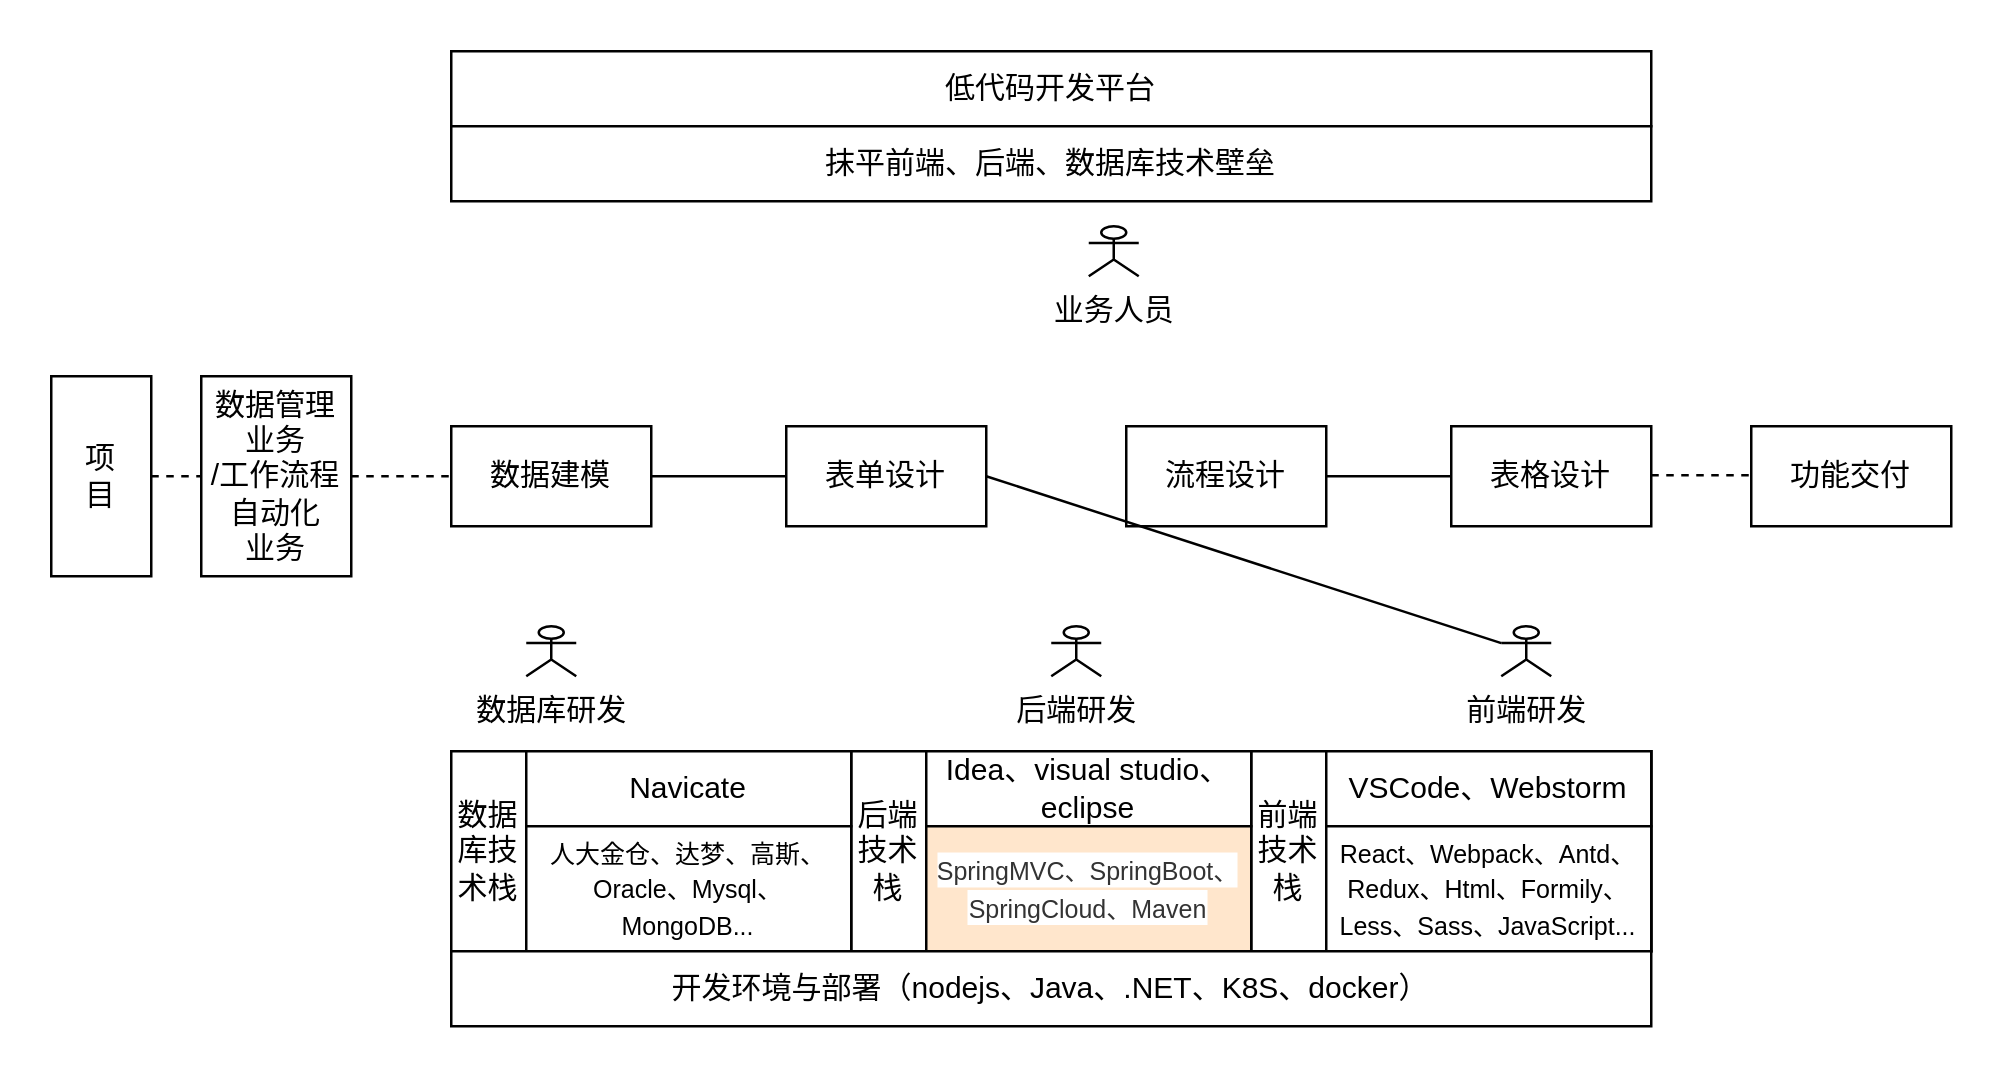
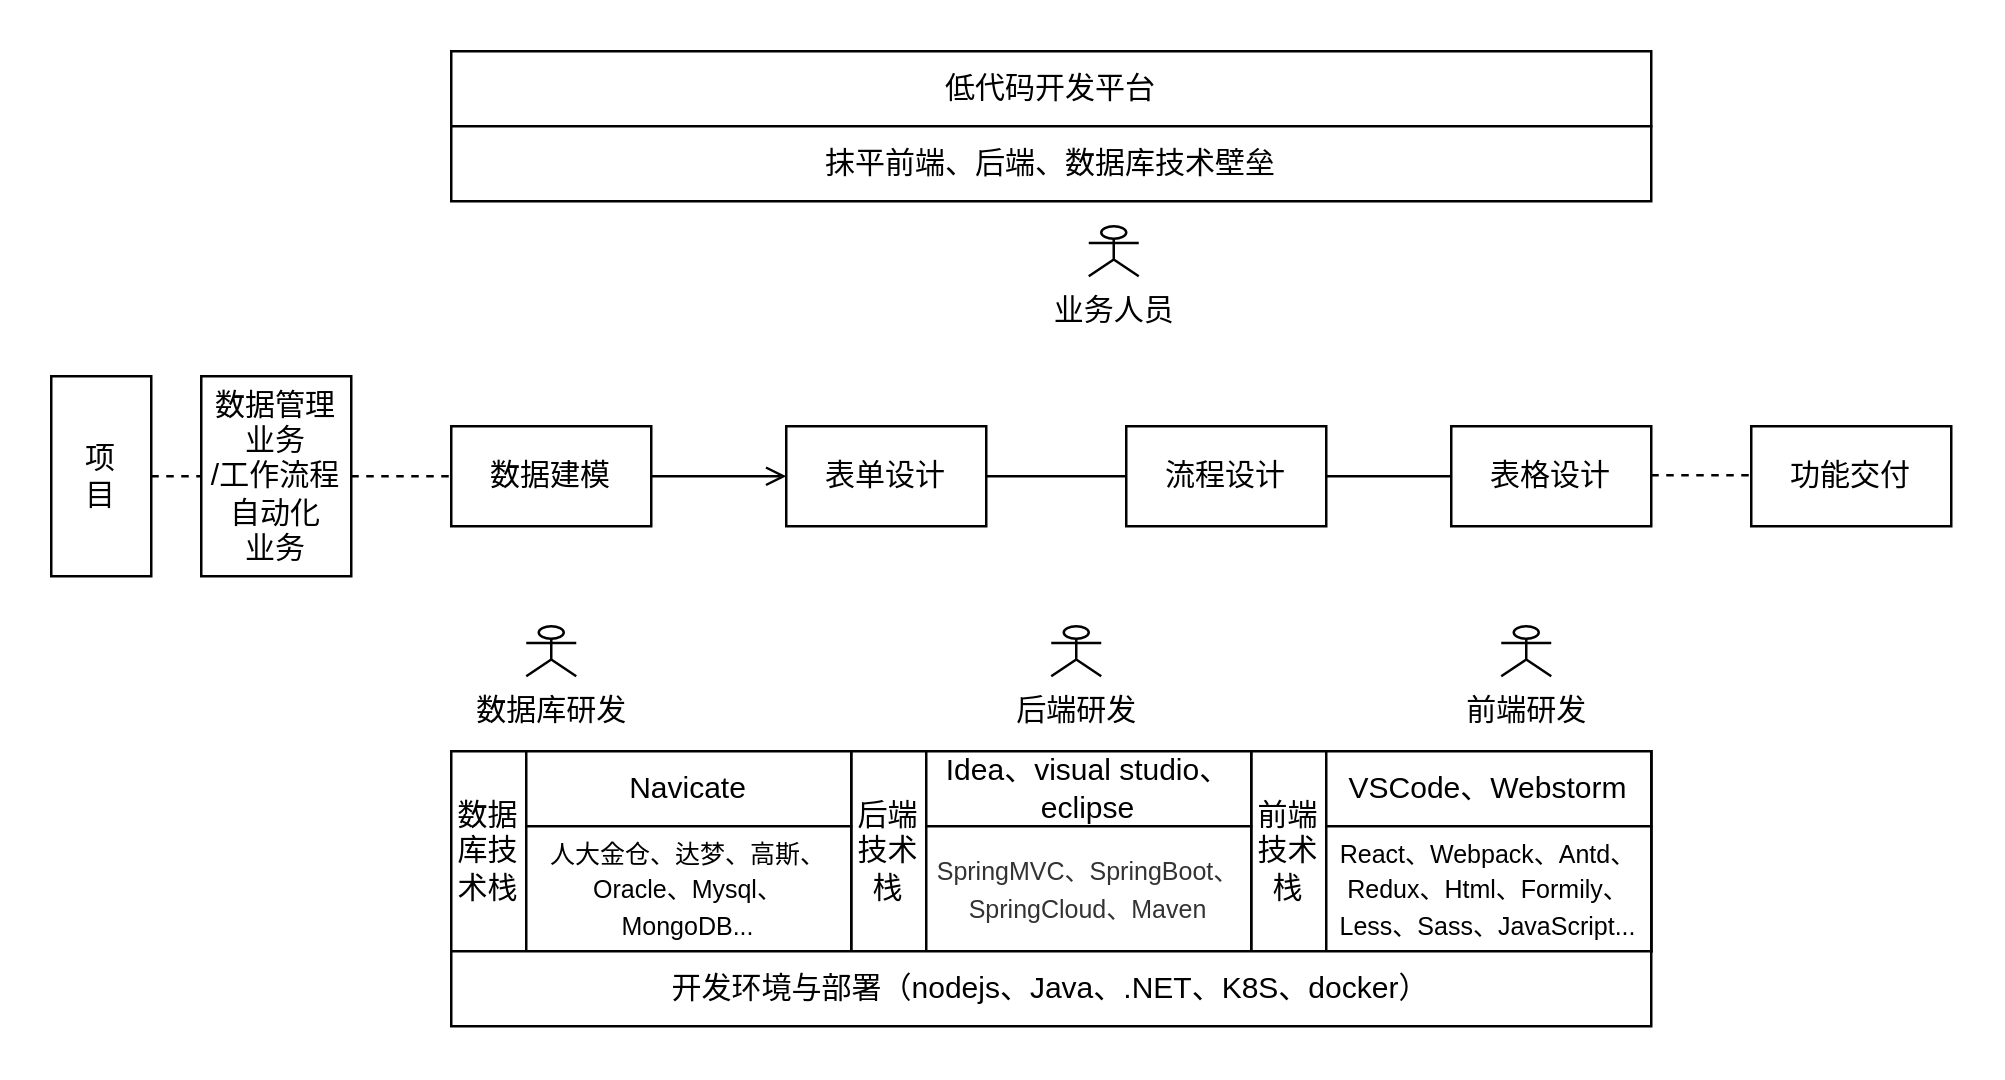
edge "数据建模" -- "表单设计": arrowhead none -> open
edge "表单设计" -- "前端研发": now "表单设计" -- "流程设计"
node "SpringMVC、SpringBoot、SpringCloud、Maven": fillcolor #ffe6cc -> #ffffff
